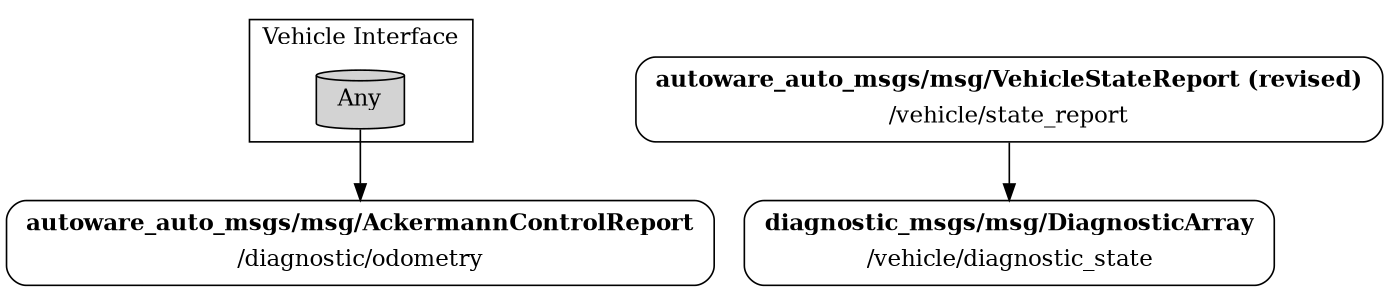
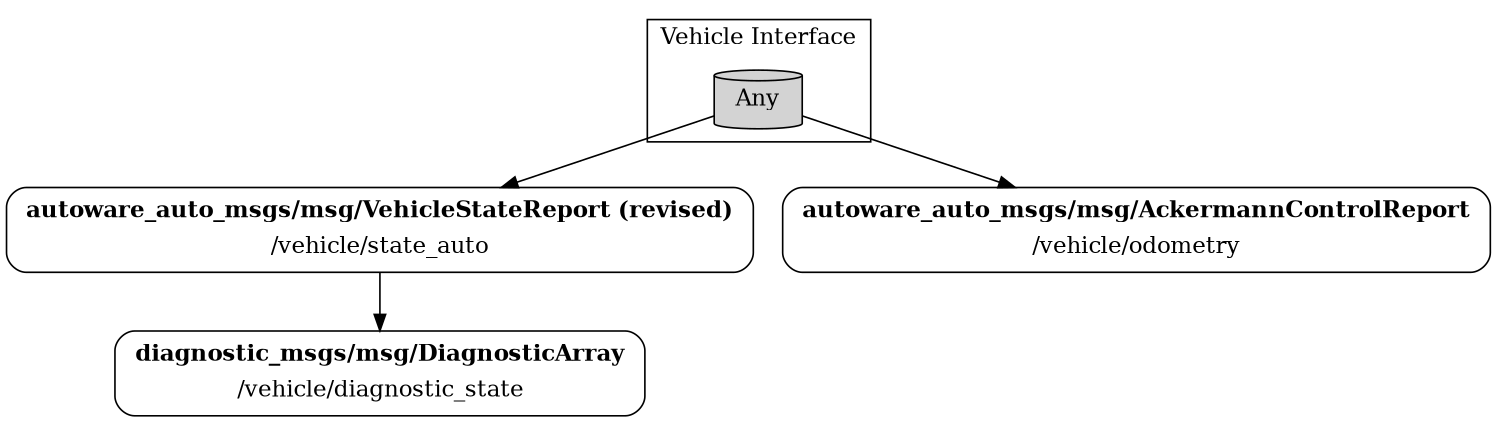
node "autoware_auto_msgs/msg/VehicleStateReport (revised)": text "/vehicle/state_report" -> "/vehicle/state_auto"
edge "Any" -> "autoware_auto_msgs/msg/VehicleStateReport (revised)": added
node "autoware_auto_msgs/msg/AckermannControlReport": text "/diagnostic/odometry" -> "/vehicle/odometry"
